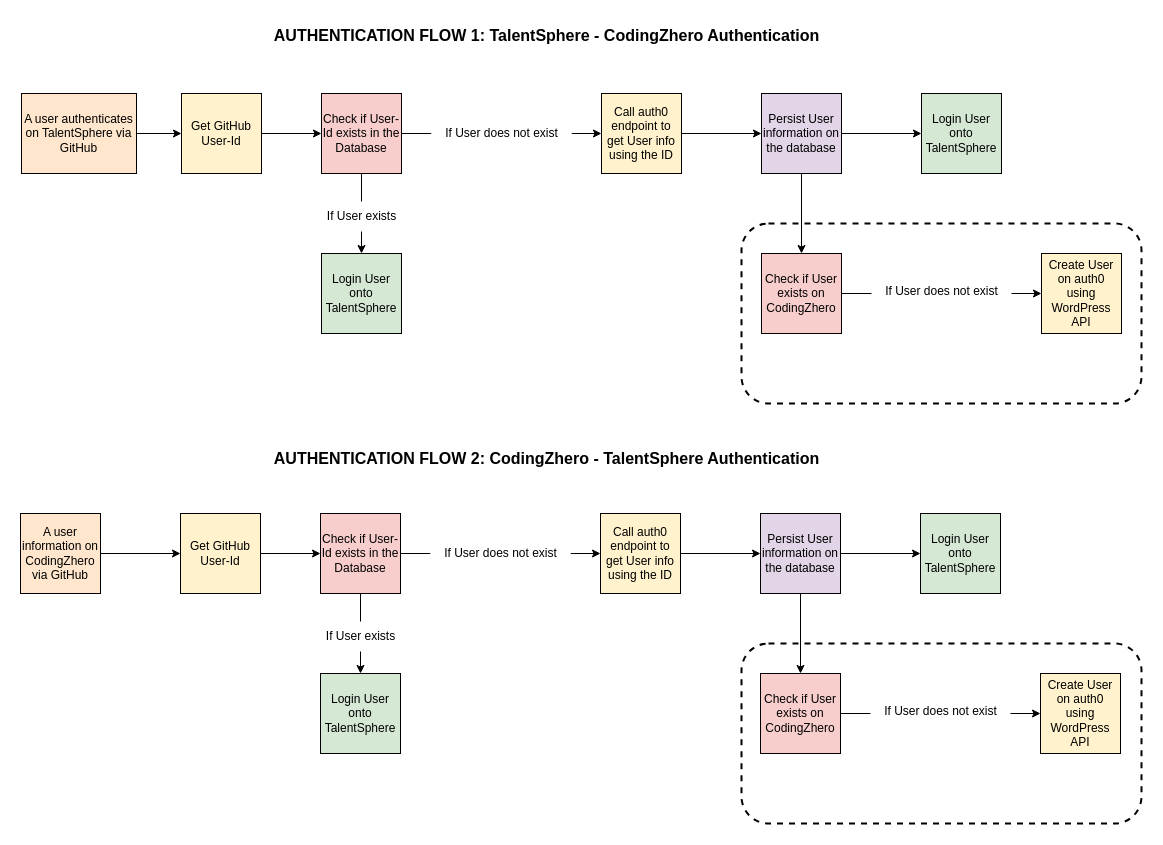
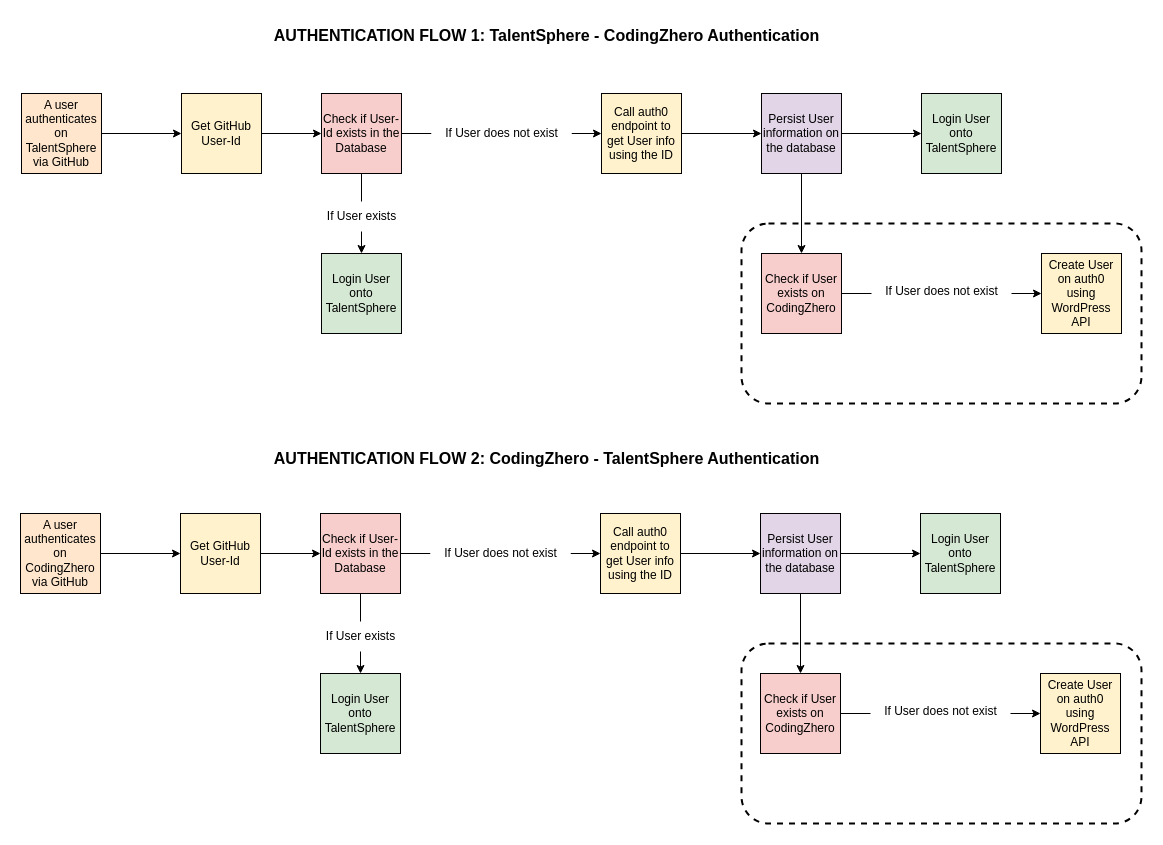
node "A user authenticates on TalentSphere via GitHub": size 115x80 -> 80x80
node "A user information on CodingZhero via GitHub": label "A user information on CodingZhero via GitHub" -> "A user authenticates on CodingZhero via GitHub"
